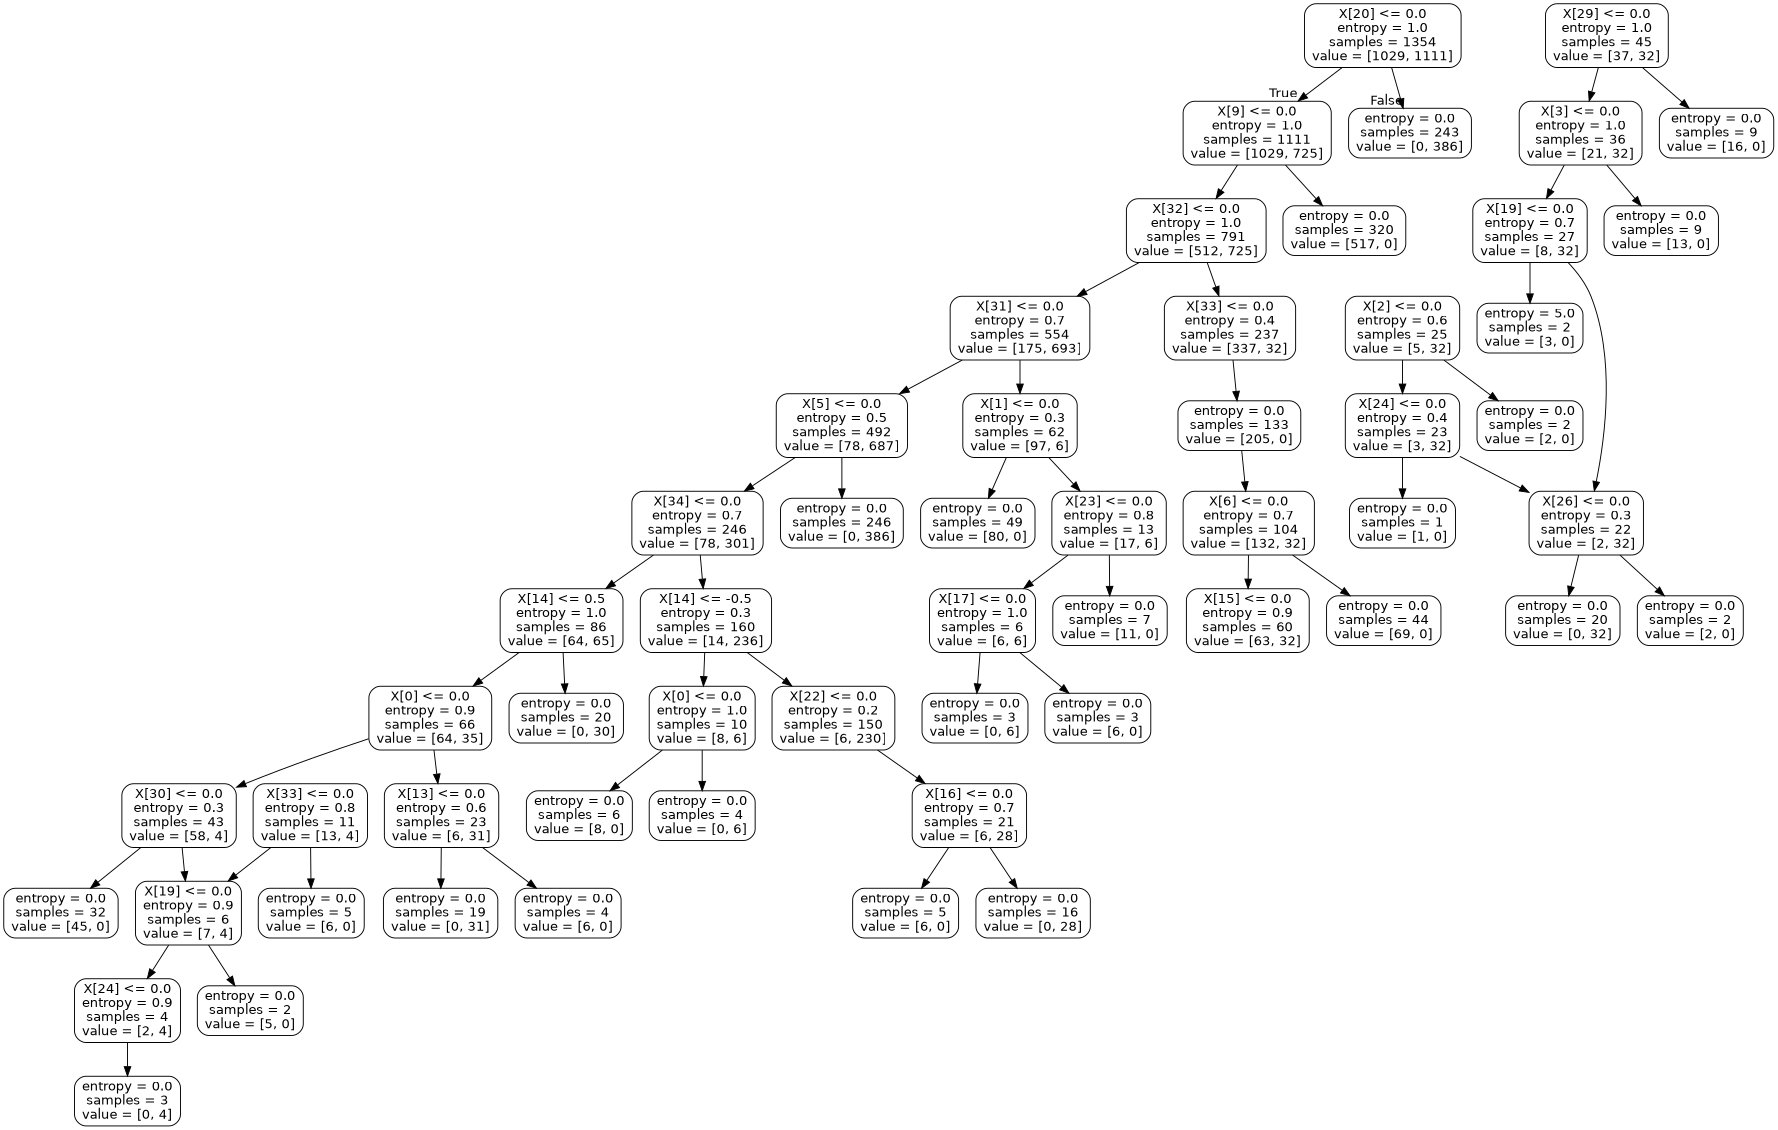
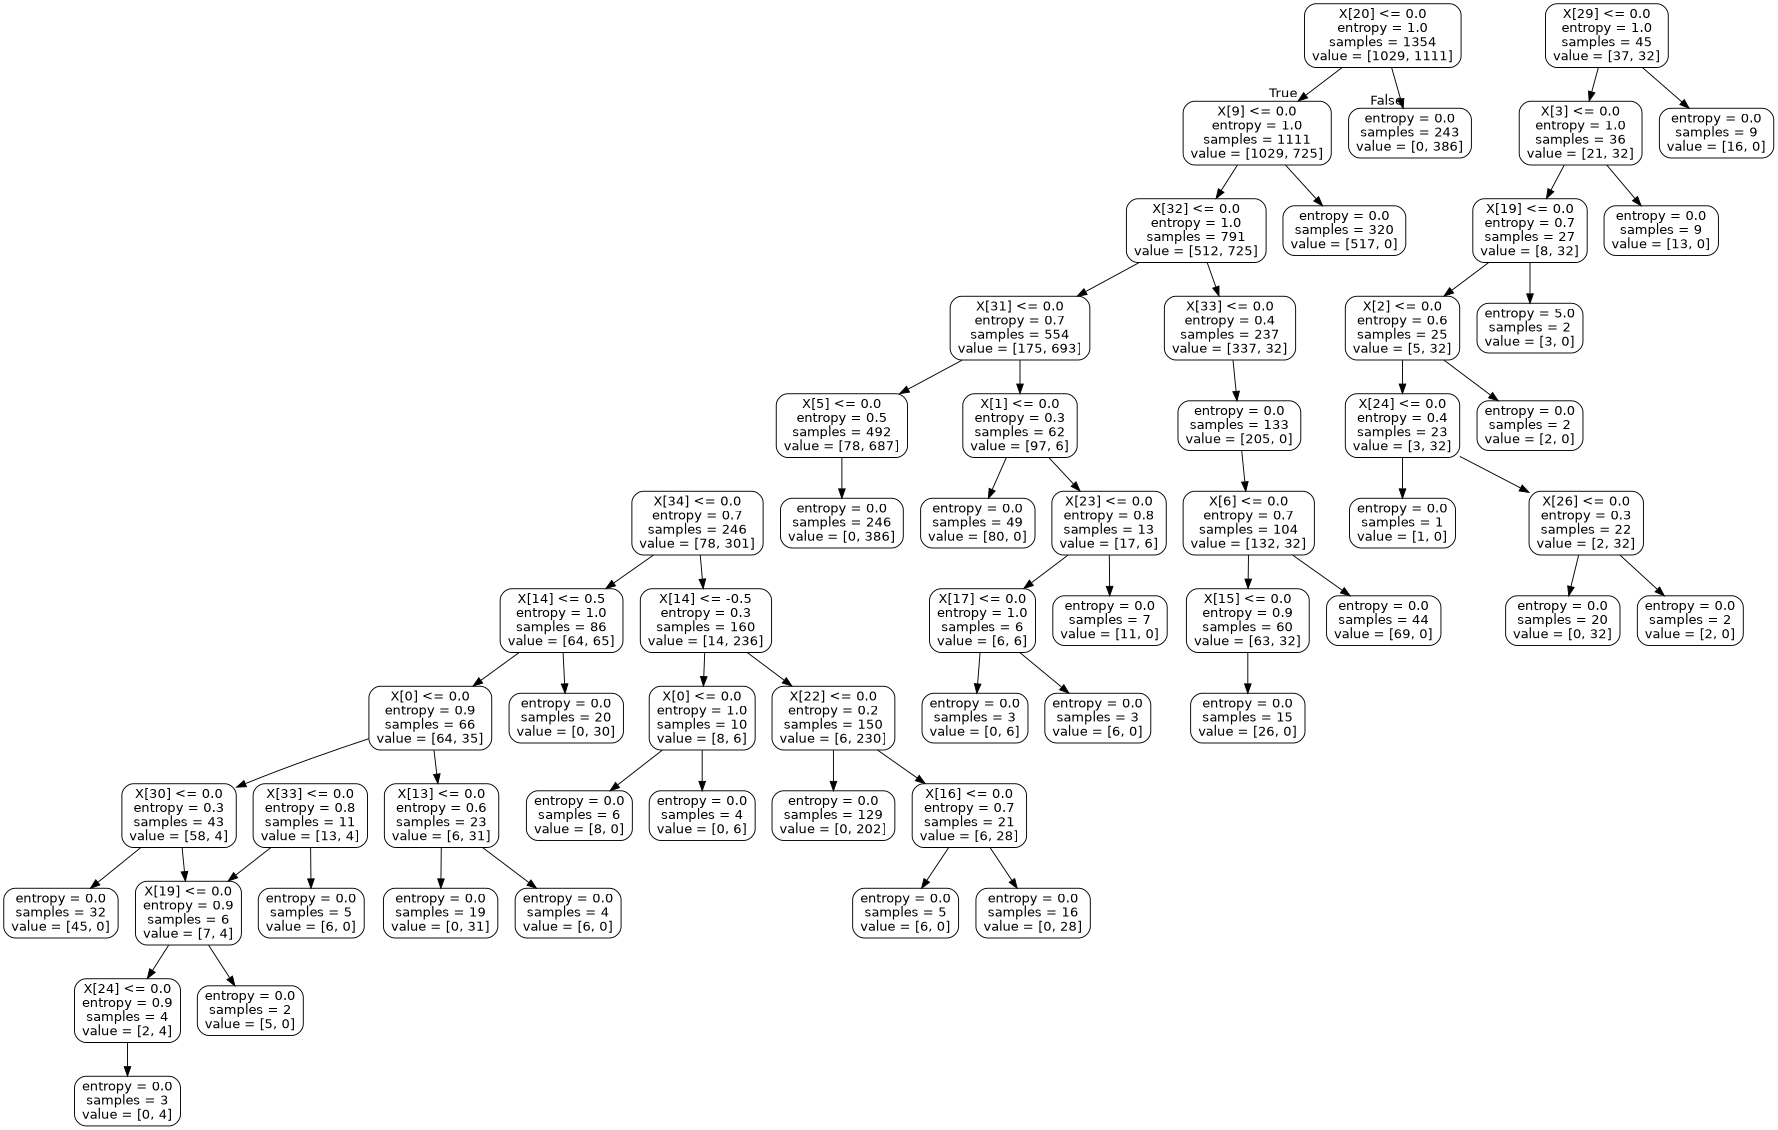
edge "X[19] <= 0.0 entropy = 0.7 samples = 27 value = [8, 32]" -> "X[26] <= 0.0 entropy = 0.3 samples = 22 value = [2, 32]": now "X[19] <= 0.0 entropy = 0.7 samples = 27 value = [8, 32]" -> "X[2] <= 0.0 entropy = 0.6 samples = 25 value = [5, 32]"
edge "X[5] <= 0.0 entropy = 0.5 samples = 492 value = [78, 687]" -> "X[34] <= 0.0 entropy = 0.7 samples = 246 value = [78, 301]": removed
node "entropy = 0.0 samples = 15 value = [26, 0]": added
node "entropy = 0.0 samples = 129 value = [0, 202]": added
